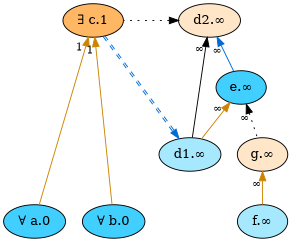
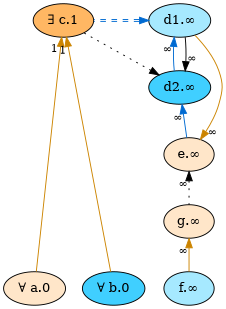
node "d2.∞": fillcolor #ffe6c9 -> #40cfff
edge "d2.∞" -> "d1.∞": added
node "e.∞": fillcolor #40cfff -> #ffe6c9
node "∀ a.0": fillcolor #40cfff -> #ffe6c9
